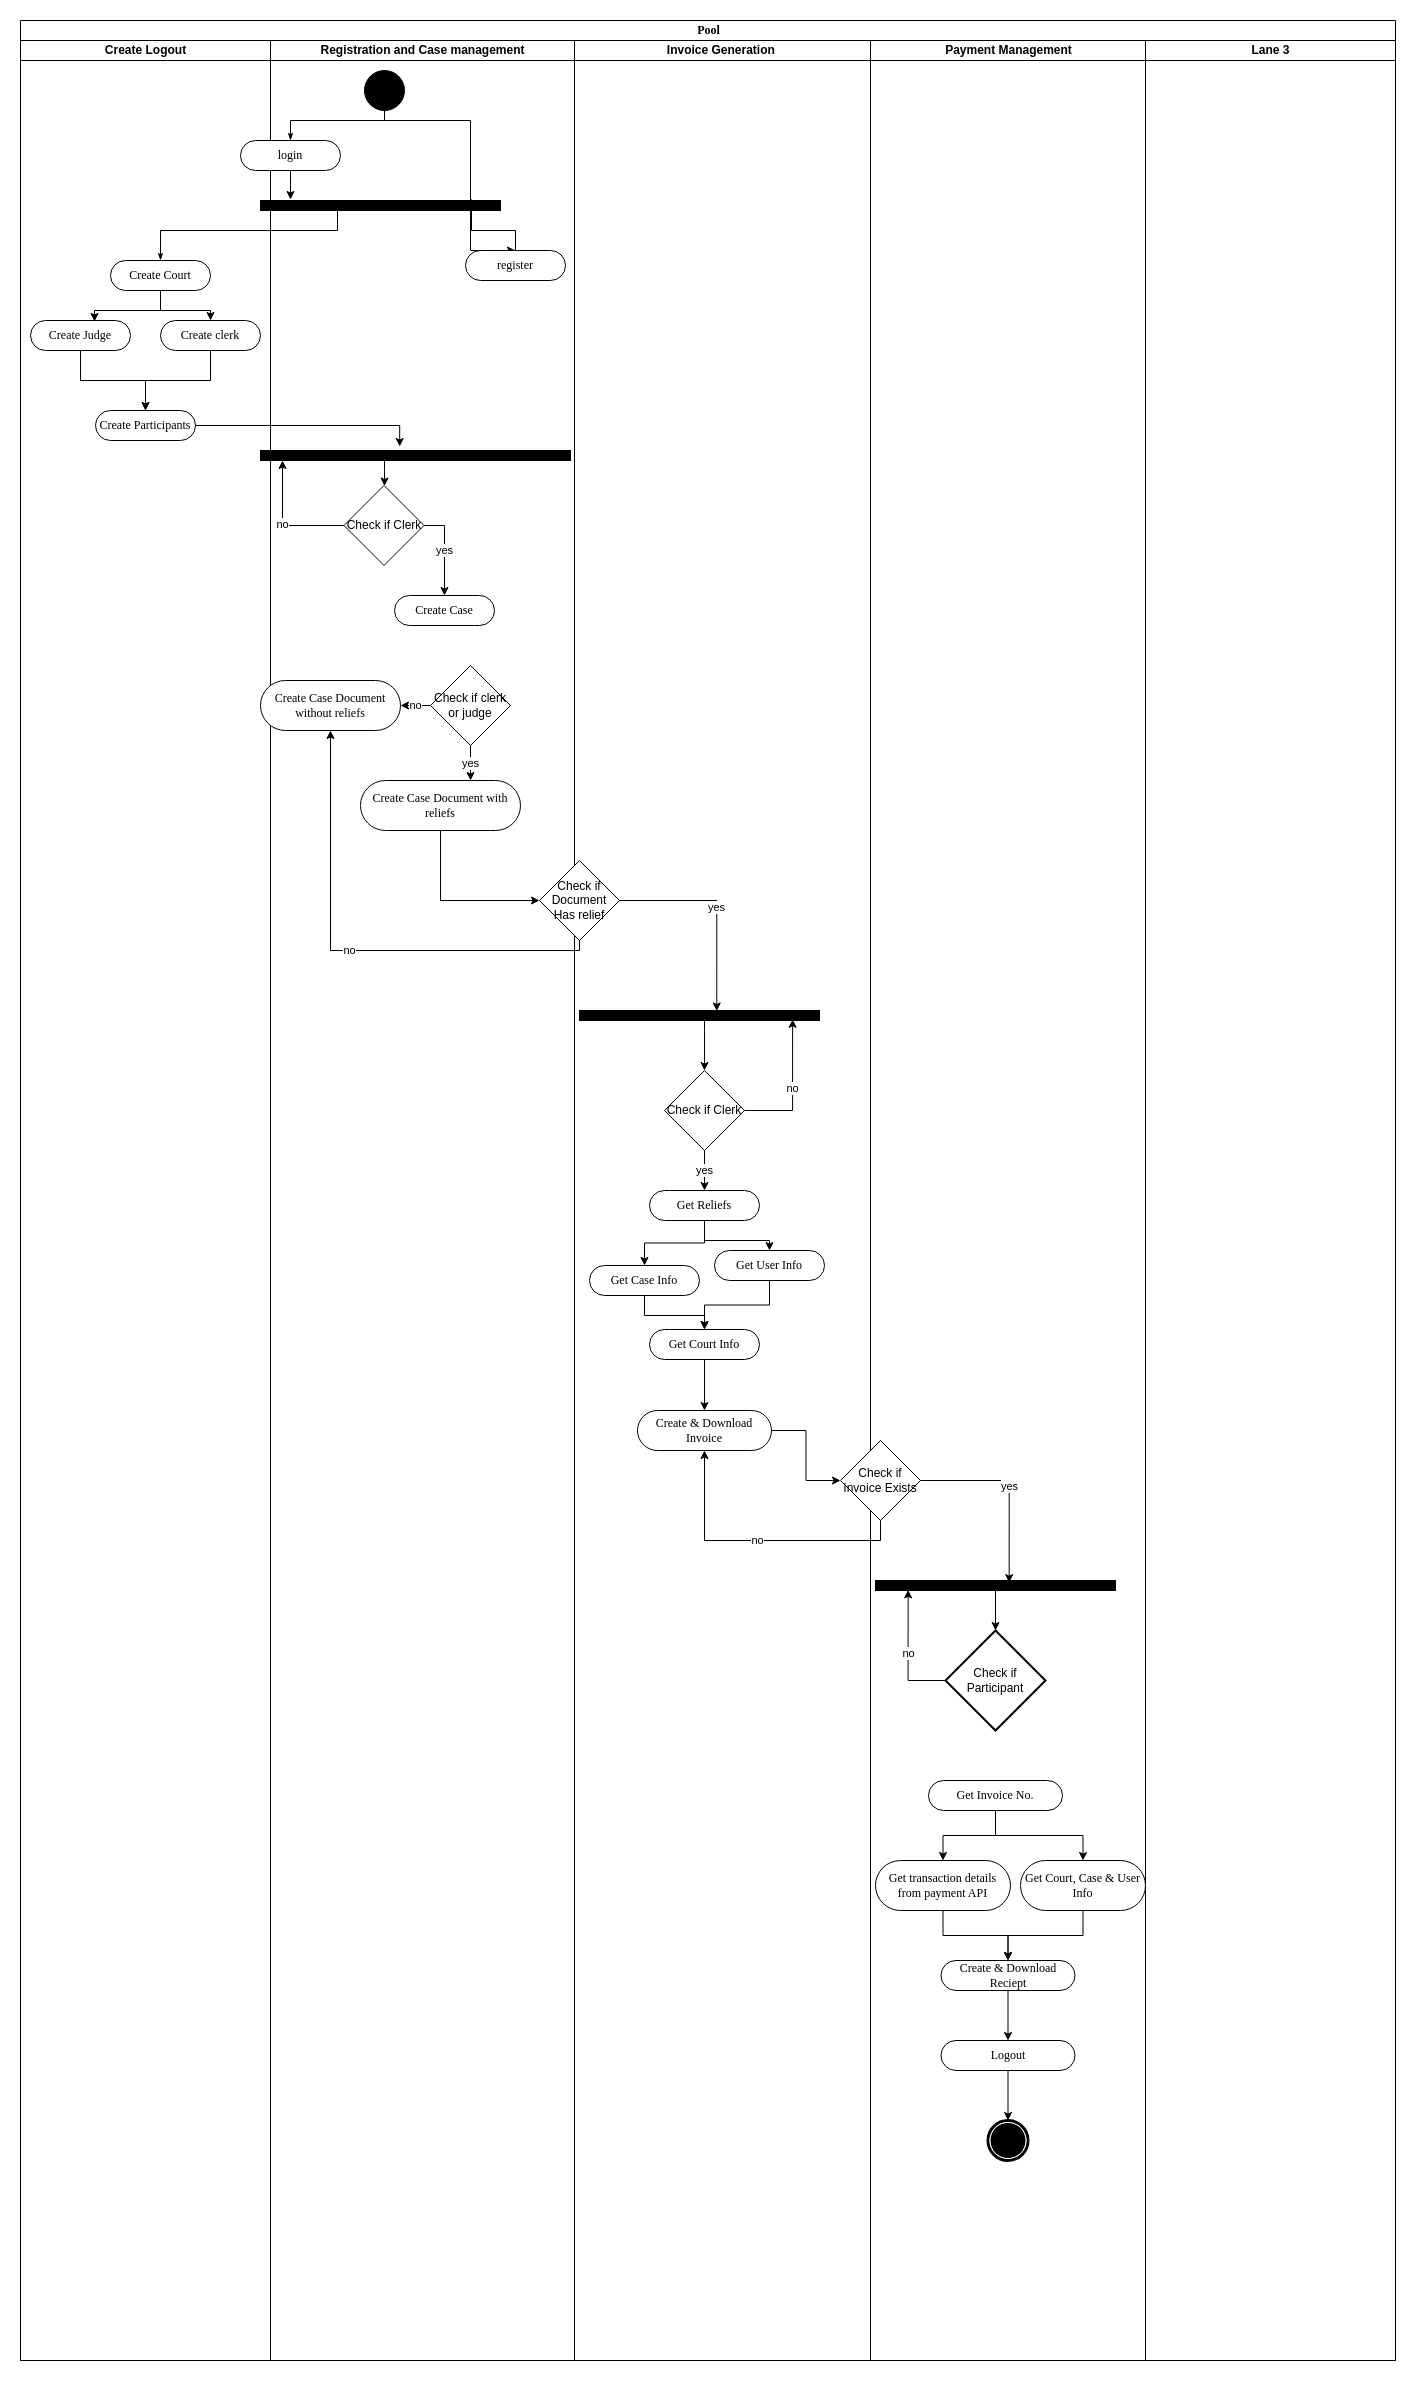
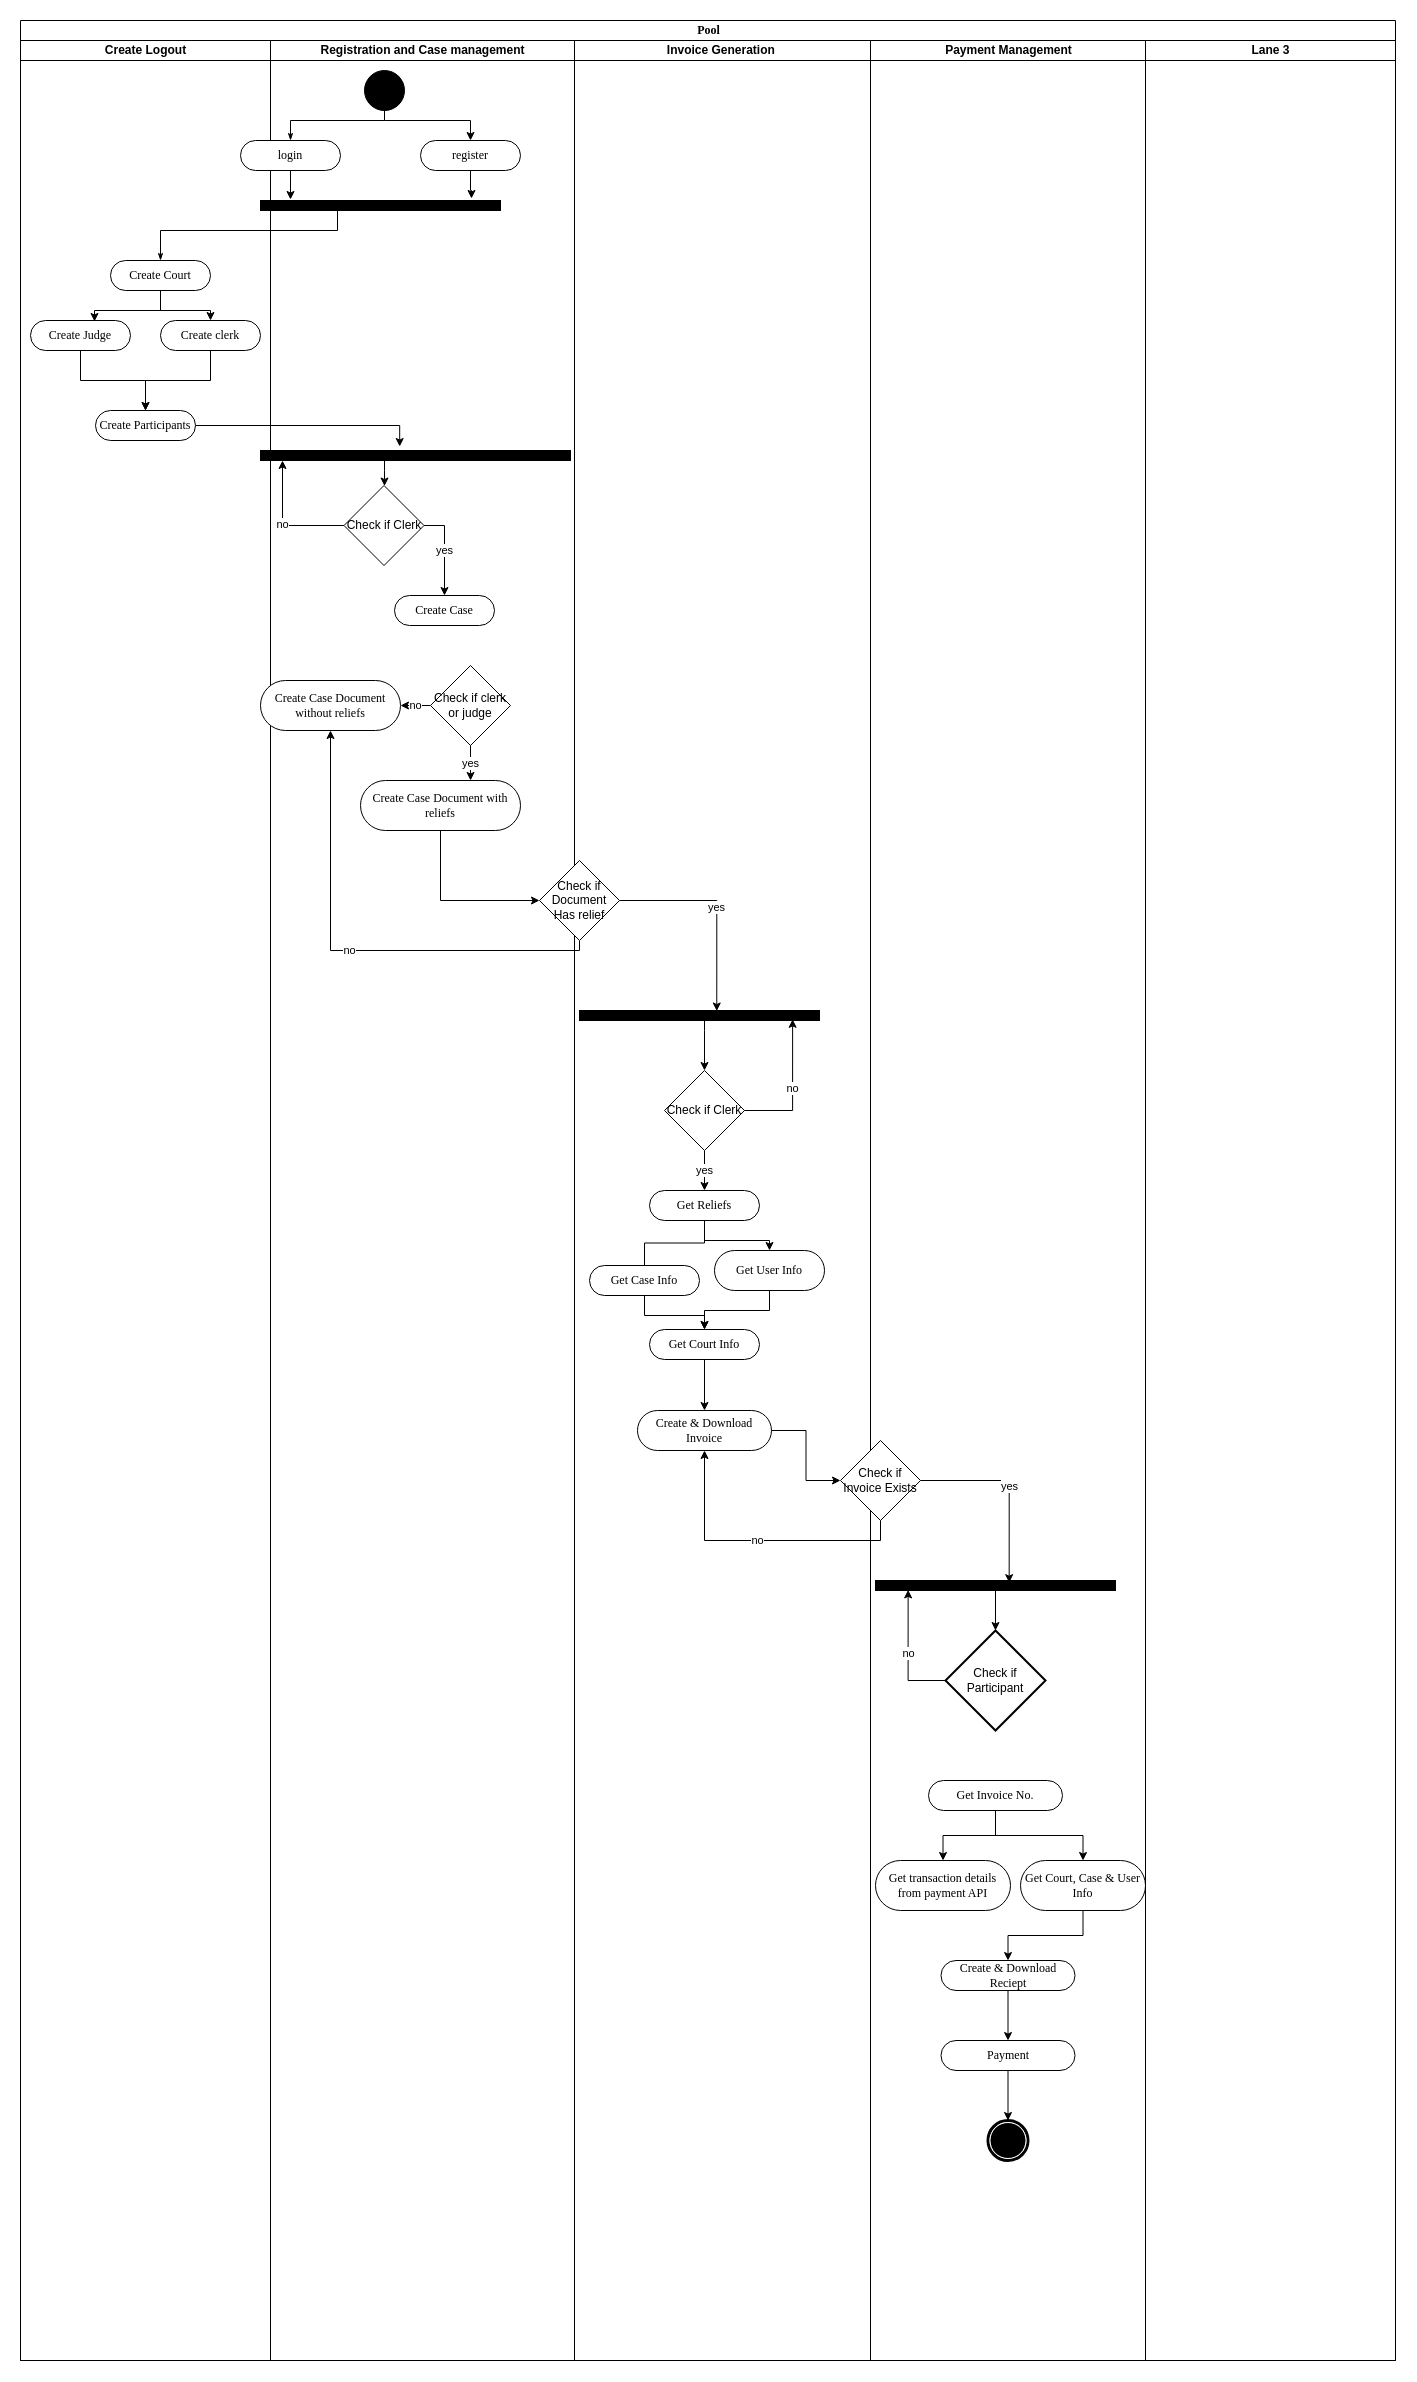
node "register": moved (516, 266) -> (471, 156)
edge "Get Reliefs" -> "Get Case Info": arrowhead classic -> none
node "Get User Info": size 110x30 -> 110x40
edge "Get transaction details from payment API" -> "Create & Download Reciept": removed
node "Logout": label "Logout" -> "Payment"
